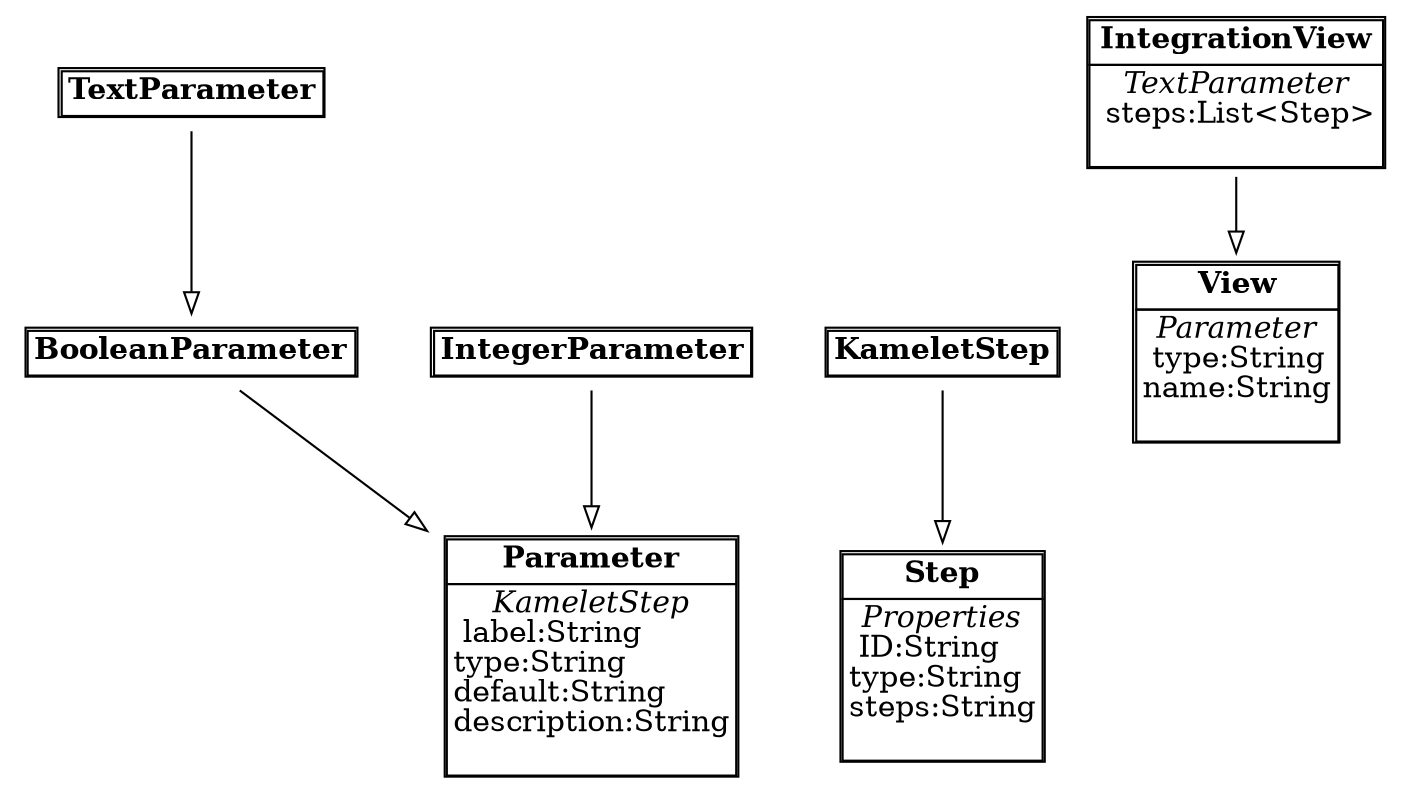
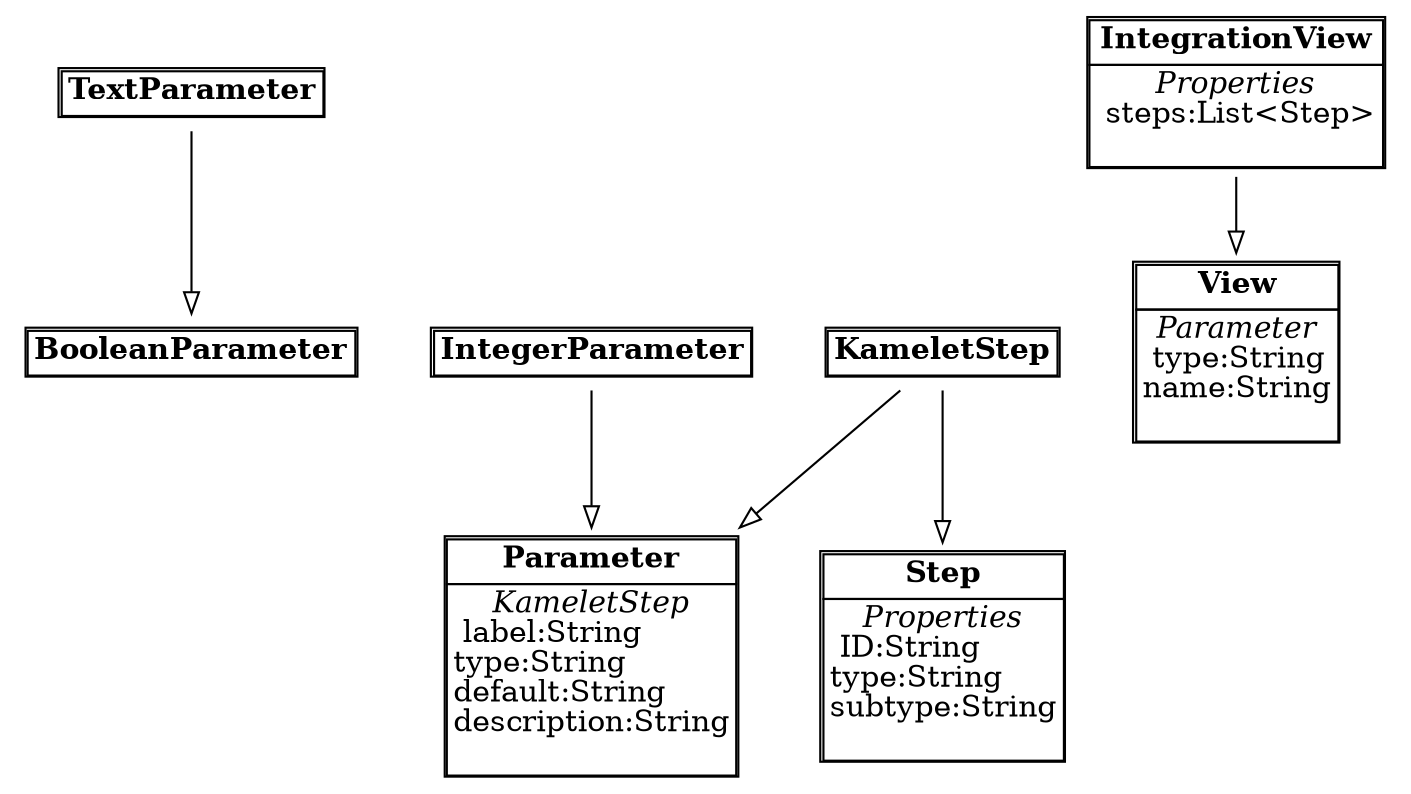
node "IntegrationView": text "TextParameter" -> "Properties"
edge "BooleanParameter" -> "Parameter": now "KameletStep" -> "Parameter"
node "Step": text "steps:String" -> "subtype:String"
